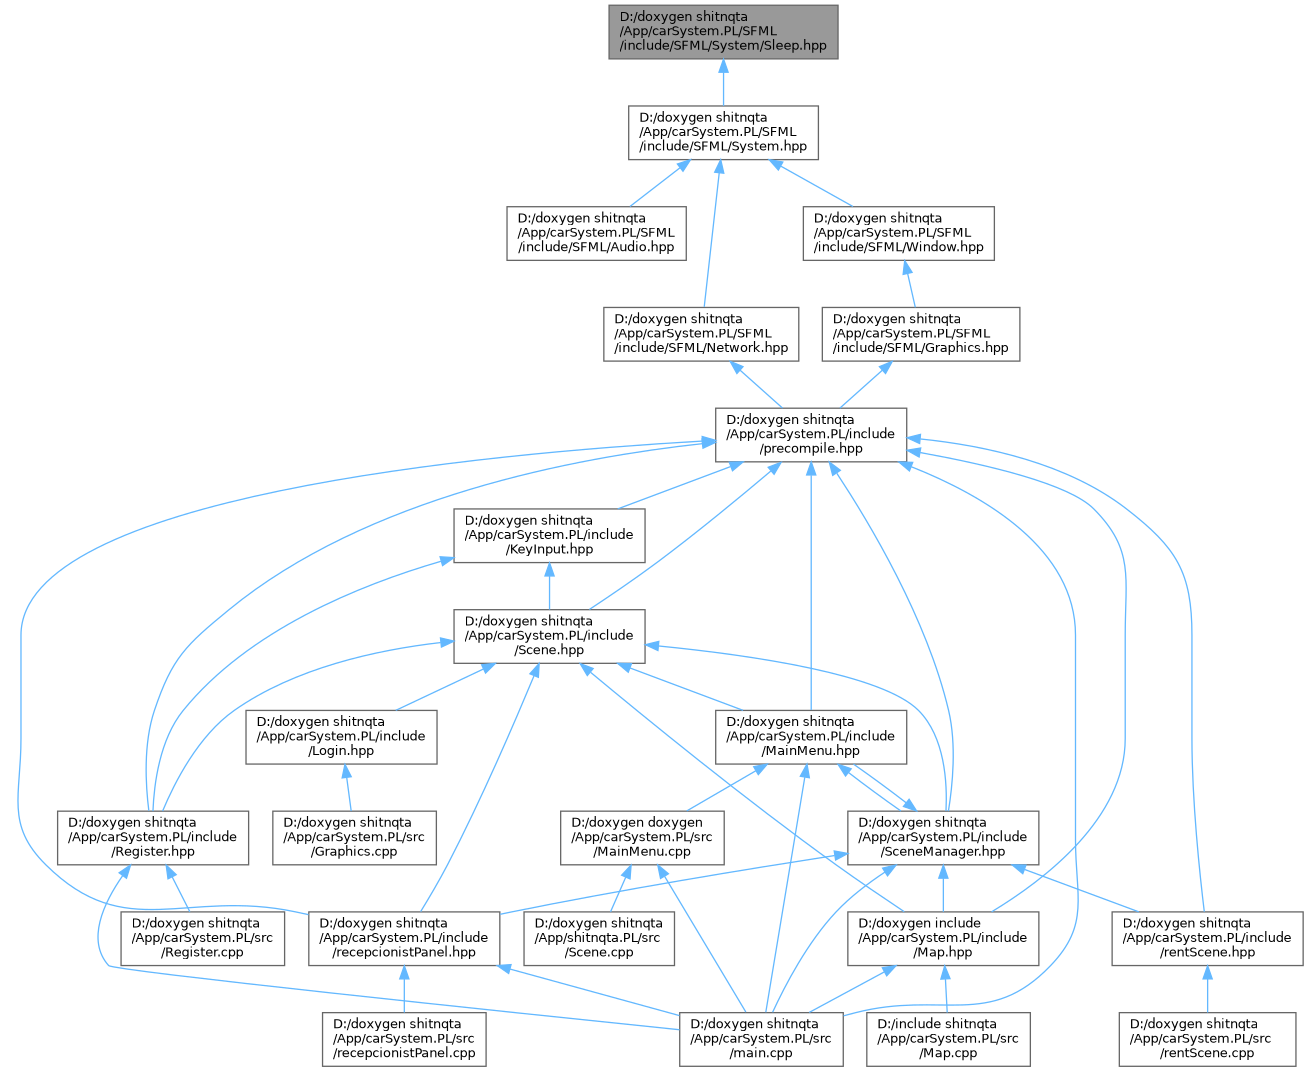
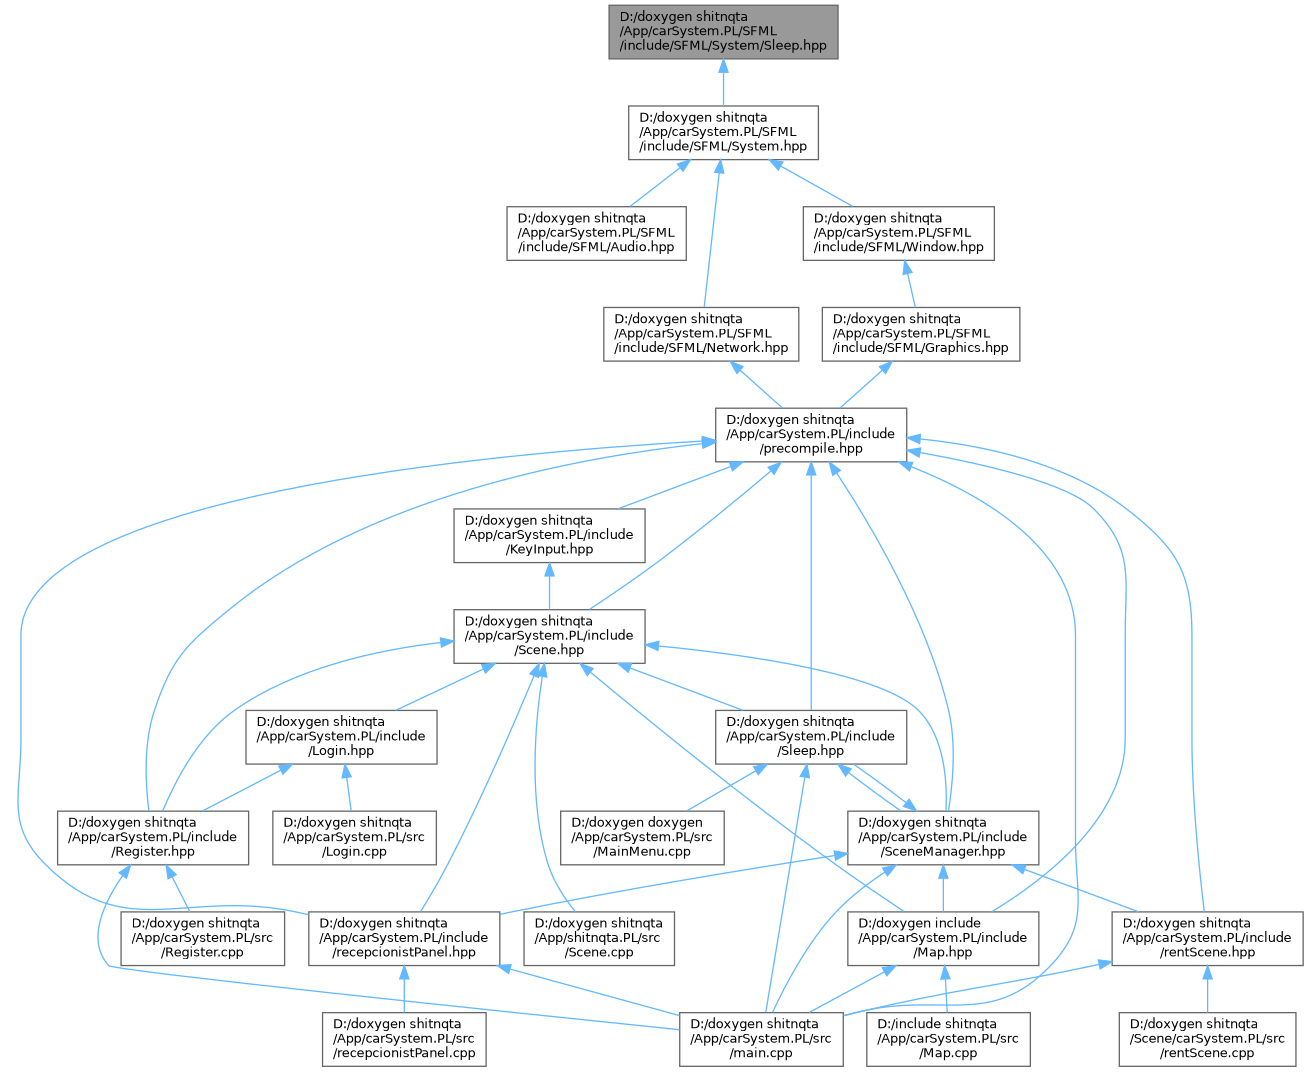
edge "D:/doxygen shitnqta /App/carSystem.PL/include /Register.hpp" -> "D:/doxygen shitnqta /App/carSystem.PL/include /KeyInput.hpp": now "D:/doxygen shitnqta /App/carSystem.PL/include /Register.hpp" -> "D:/doxygen shitnqta /App/carSystem.PL/include /Login.hpp"
node "D:/doxygen shitnqta /App/carSystem.PL/include /MainMenu.hpp": label "D:/doxygen shitnqta /App/carSystem.PL/include /MainMenu.hpp" -> "D:/doxygen shitnqta /App/carSystem.PL/include /Sleep.hpp"
node "D:/doxygen shitnqta /App/carSystem.PL/src /Graphics.cpp": label "D:/doxygen shitnqta /App/carSystem.PL/src /Graphics.cpp" -> "D:/doxygen shitnqta /App/carSystem.PL/src /Login.cpp"
edge "D:/doxygen shitnqta /App/shitnqta.PL/src /Scene.cpp" -> "D:/doxygen doxygen /App/carSystem.PL/src /MainMenu.cpp": now "D:/doxygen shitnqta /App/shitnqta.PL/src /Scene.cpp" -> "D:/doxygen shitnqta /App/carSystem.PL/include /Scene.hpp"
edge "D:/doxygen shitnqta /App/carSystem.PL/src /main.cpp" -> "D:/doxygen doxygen /App/carSystem.PL/src /MainMenu.cpp": now "D:/doxygen shitnqta /App/carSystem.PL/src /main.cpp" -> "D:/doxygen shitnqta /App/carSystem.PL/include /rentScene.hpp"
node "D:/doxygen shitnqta /App/carSystem.PL/src /rentScene.cpp": label "D:/doxygen shitnqta /App/carSystem.PL/src /rentScene.cpp" -> "D:/doxygen shitnqta /Scene/carSystem.PL/src /rentScene.cpp"
